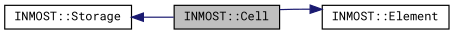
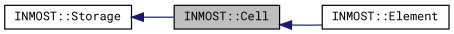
edge "INMOST::Cell" -> "INMOST::Element": reversed
